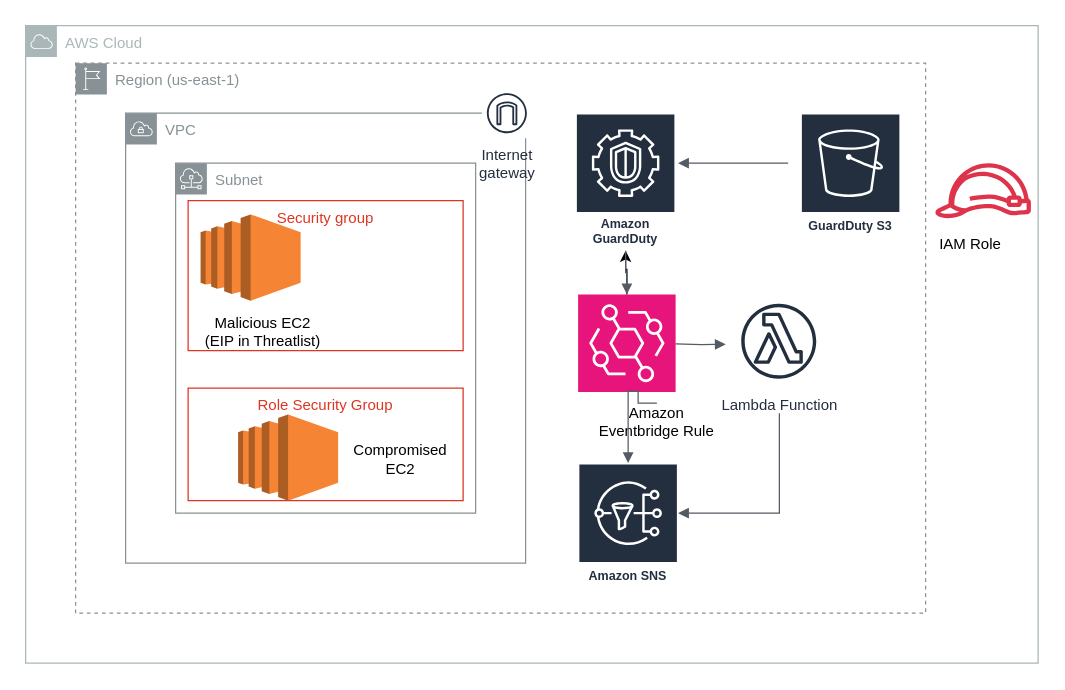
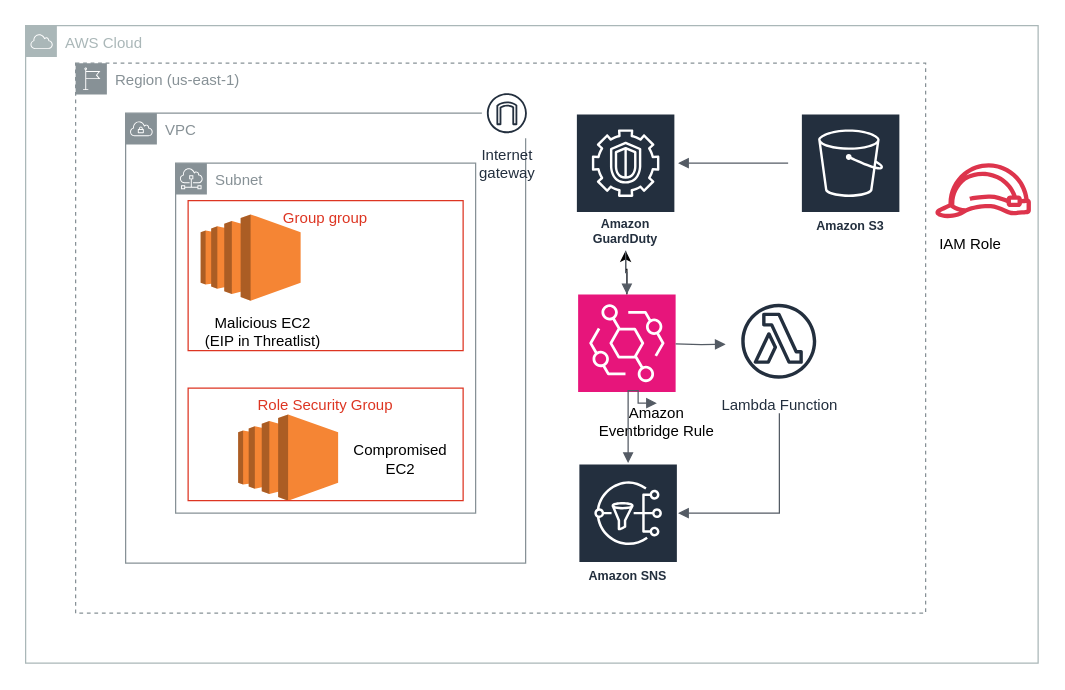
node "Security group": label "Security group" -> "Group group"
node "GuardDuty S3": label "GuardDuty S3" -> "Amazon S3"
edge "Amazon Eventbridge Rule" -> "Amazon SNS": arrowhead none -> block
